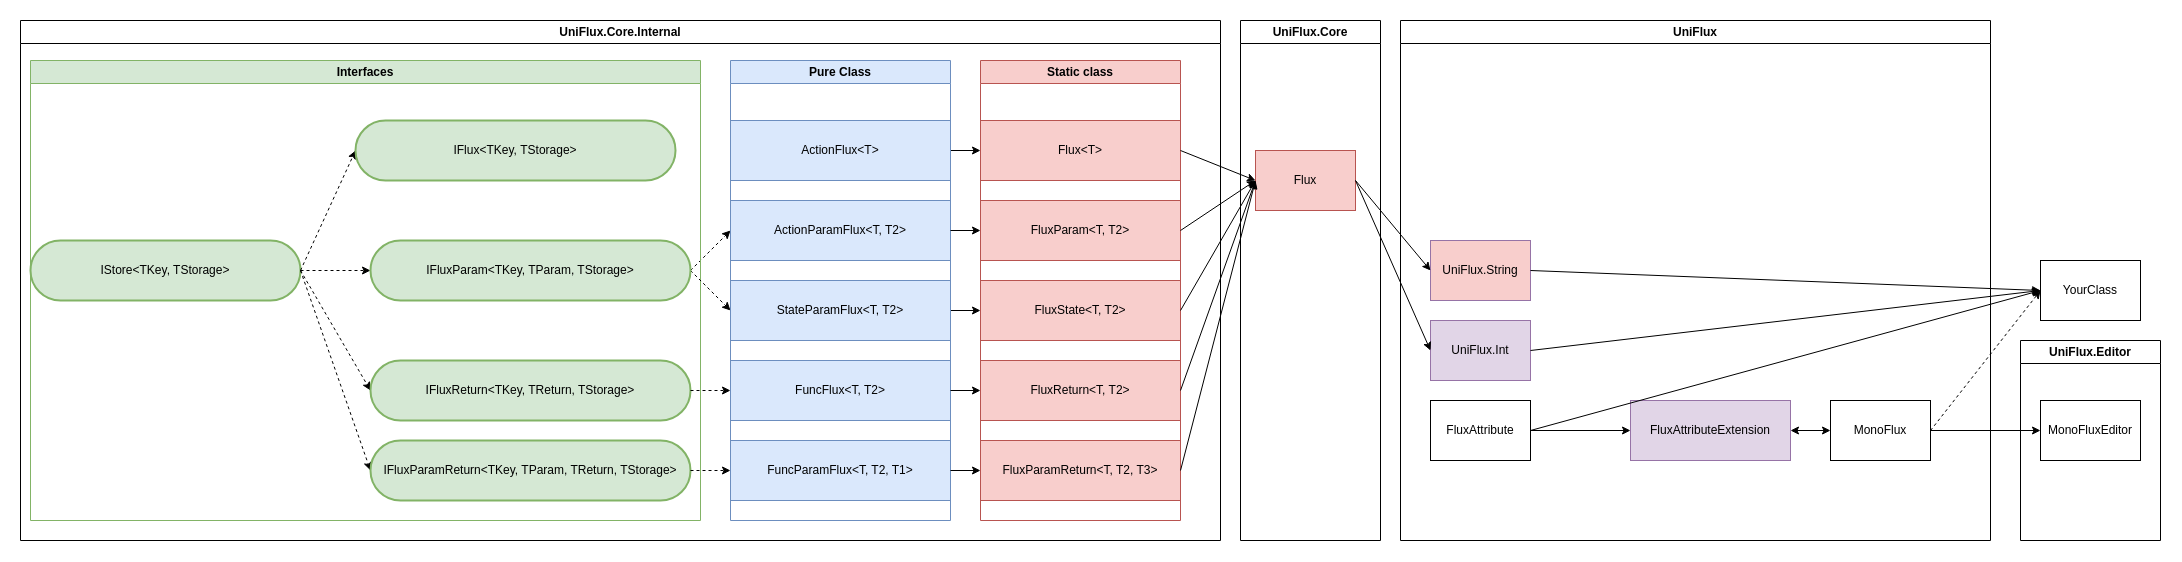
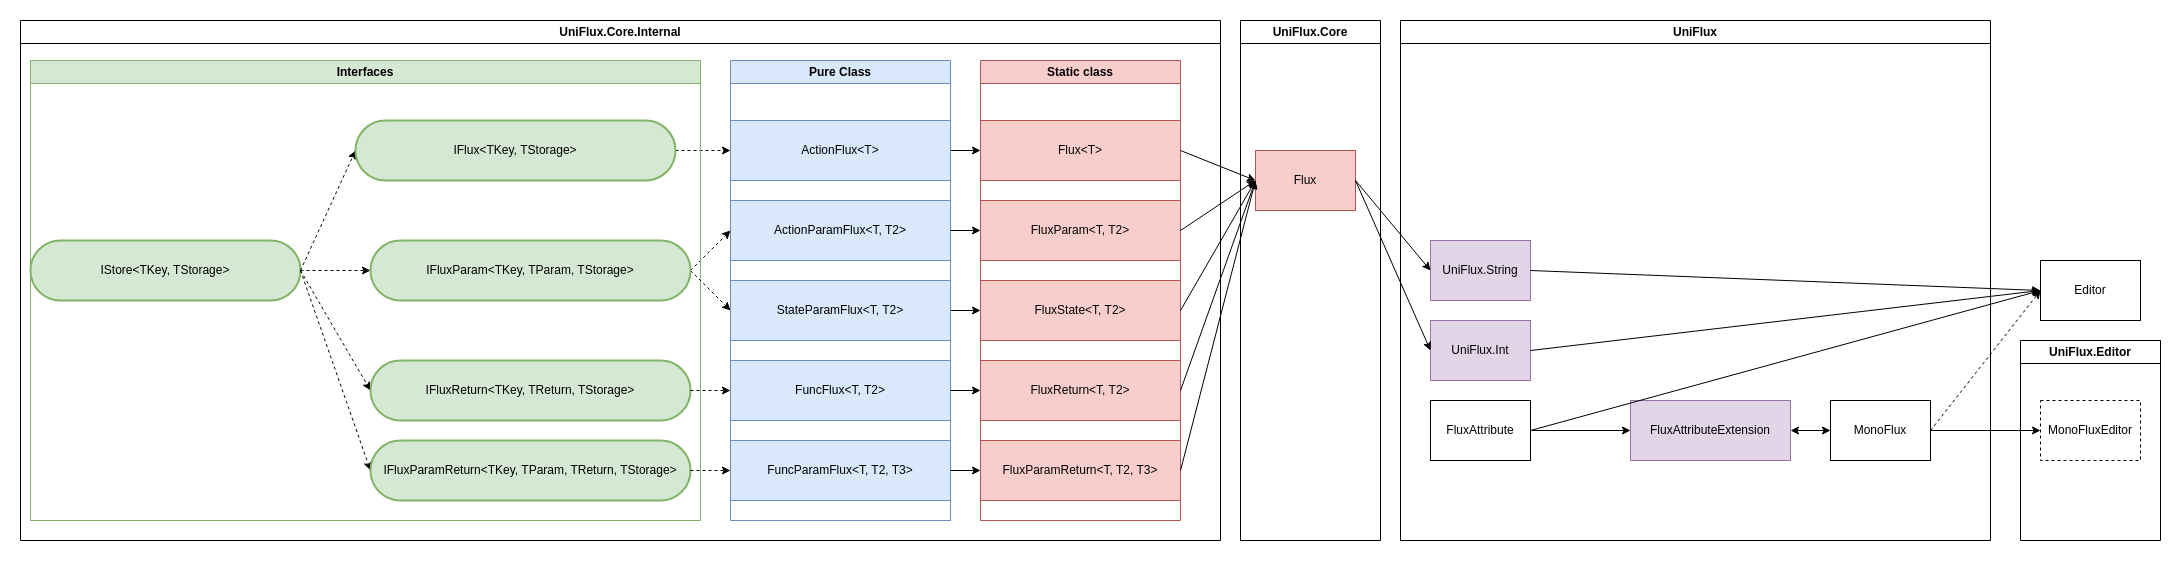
edge "IFlux<TKey, TStorage>" -> "ActionFlux<T>": added
node "UniFlux.String": fillcolor #f8cecc -> #e1d5e7
node "YourClass": label "YourClass" -> "Editor"
node "MonoFluxEditor": style solid -> dashed
node "FuncParamFlux<T, T2, T1>": label "FuncParamFlux<T, T2, T1>" -> "FuncParamFlux<T, T2, T3>"
